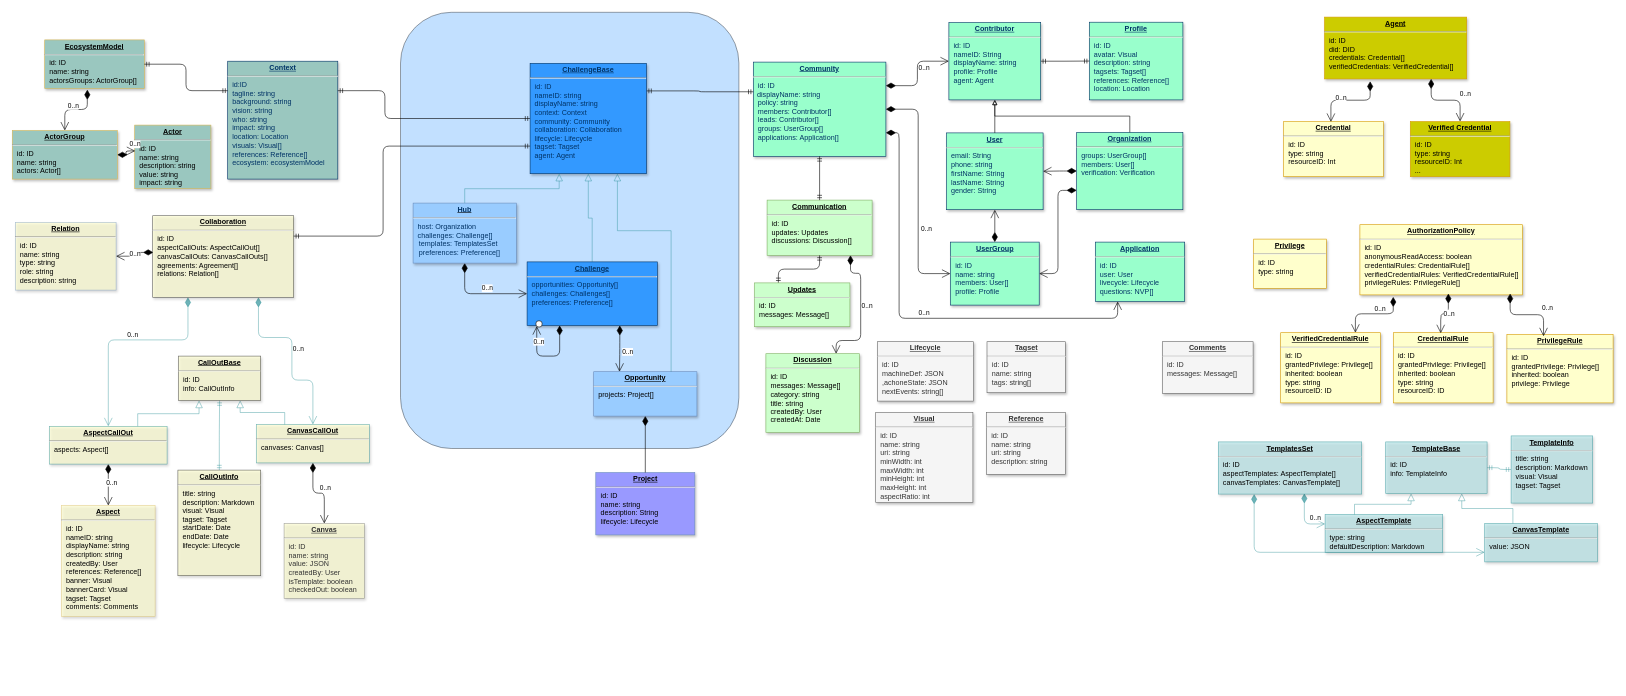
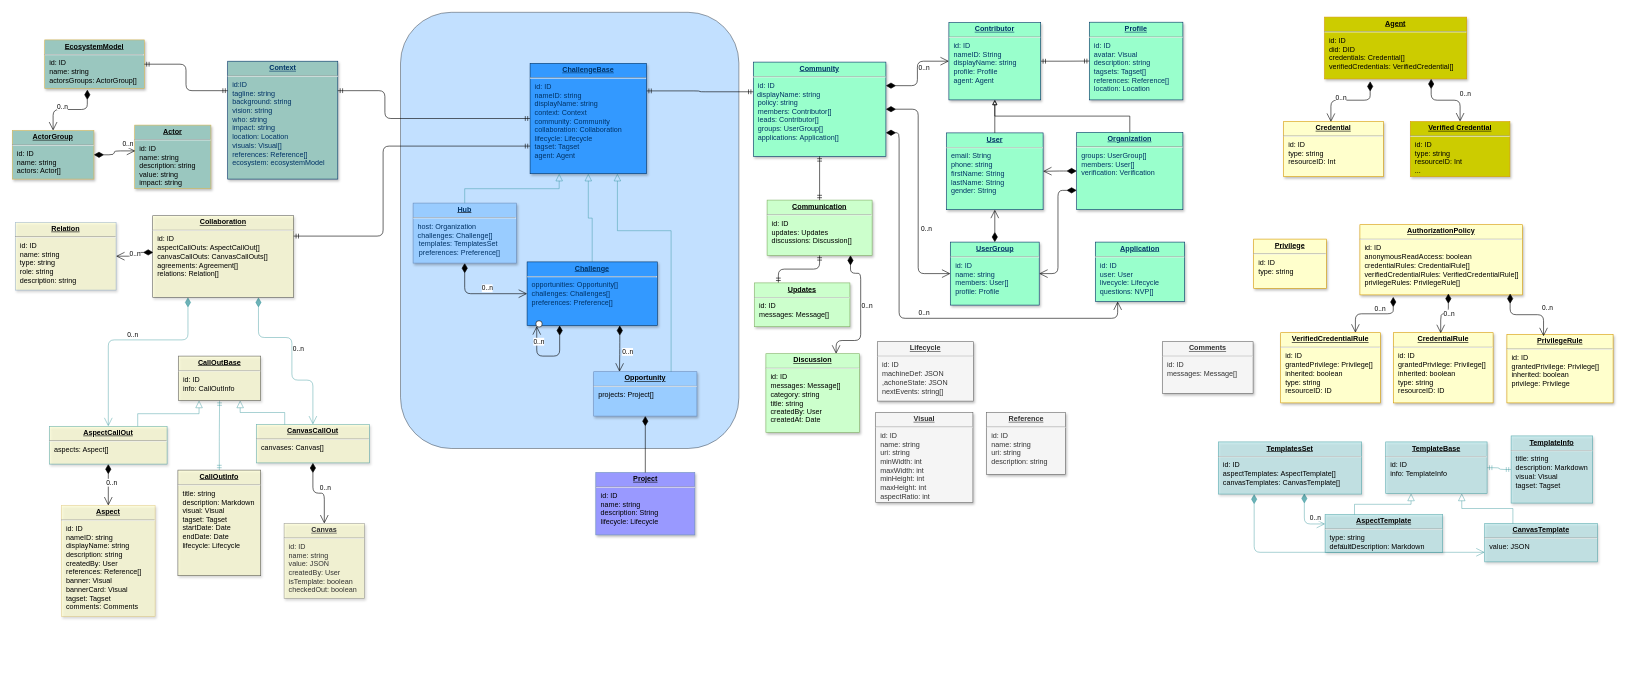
node "ActorGroup id: ID name: string actors: Actor[]": size 105x49 -> 82x49
node "Tagset id: ID name: string tags: string[]": removed
